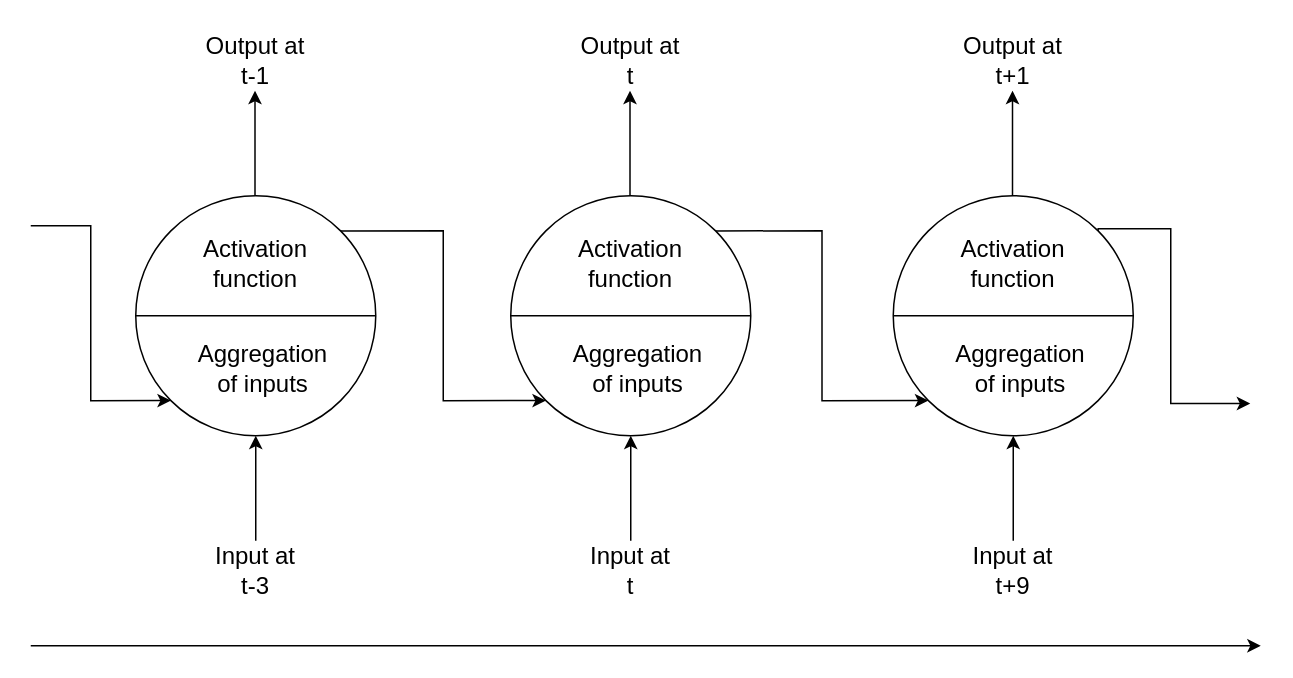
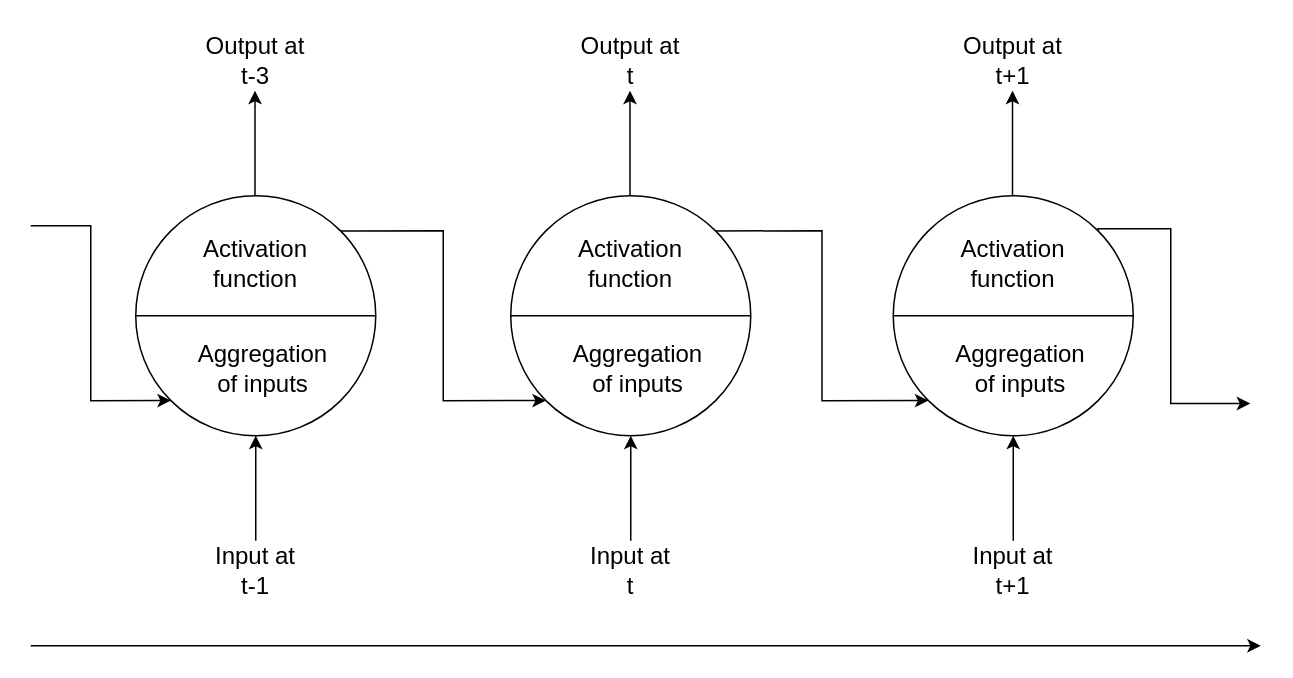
node "Output at t-1": label "Output at t-1" -> "Output at t-3"
node "Input at t-3": label "Input at t-3" -> "Input at t-1"
node "Input at t+9": label "Input at t+9" -> "Input at t+1"
